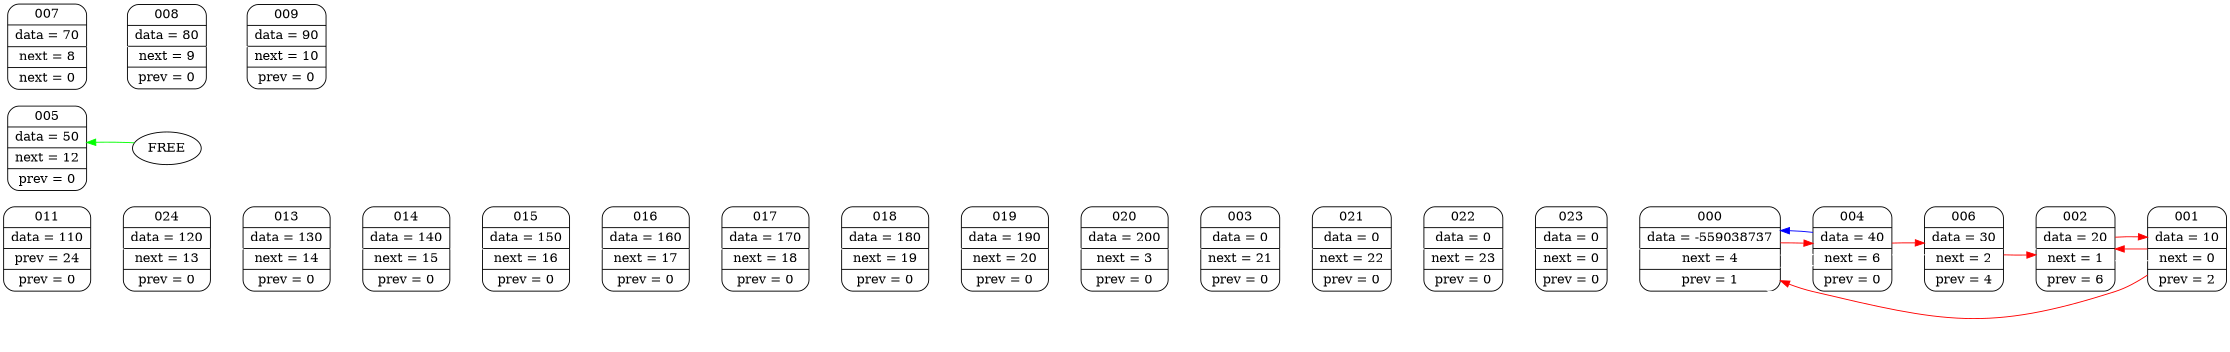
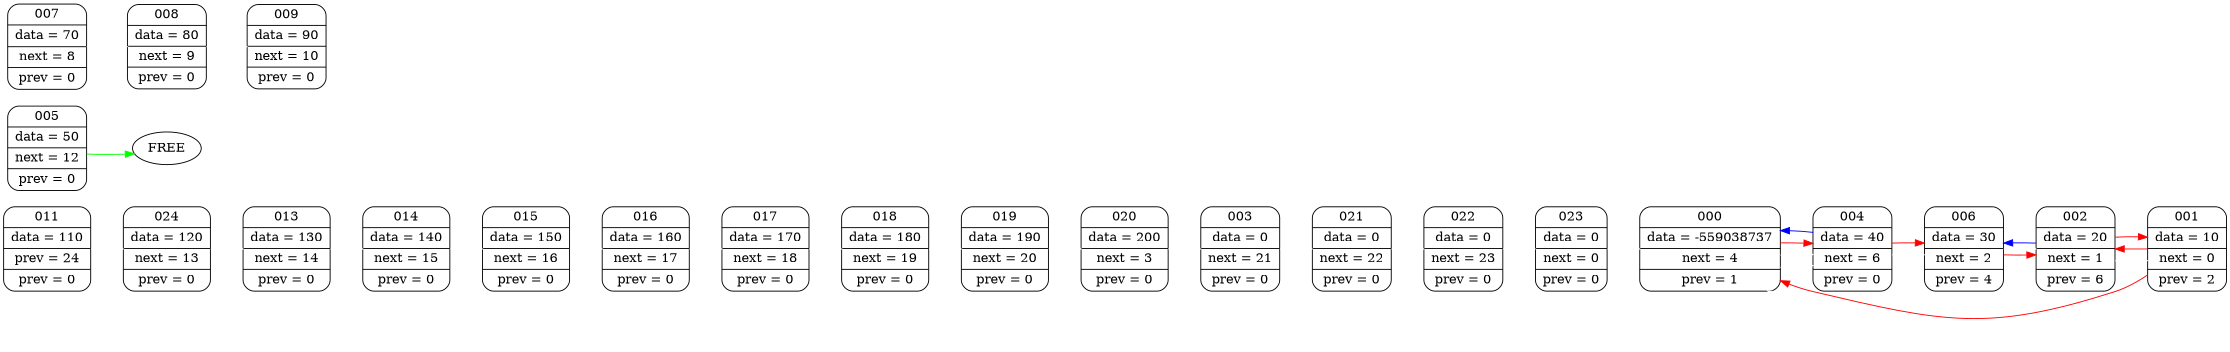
node "007": text "next = 0" -> "prev = 0"
edge "FREE" -> "005": reversed
edge "002" -> "006": added
